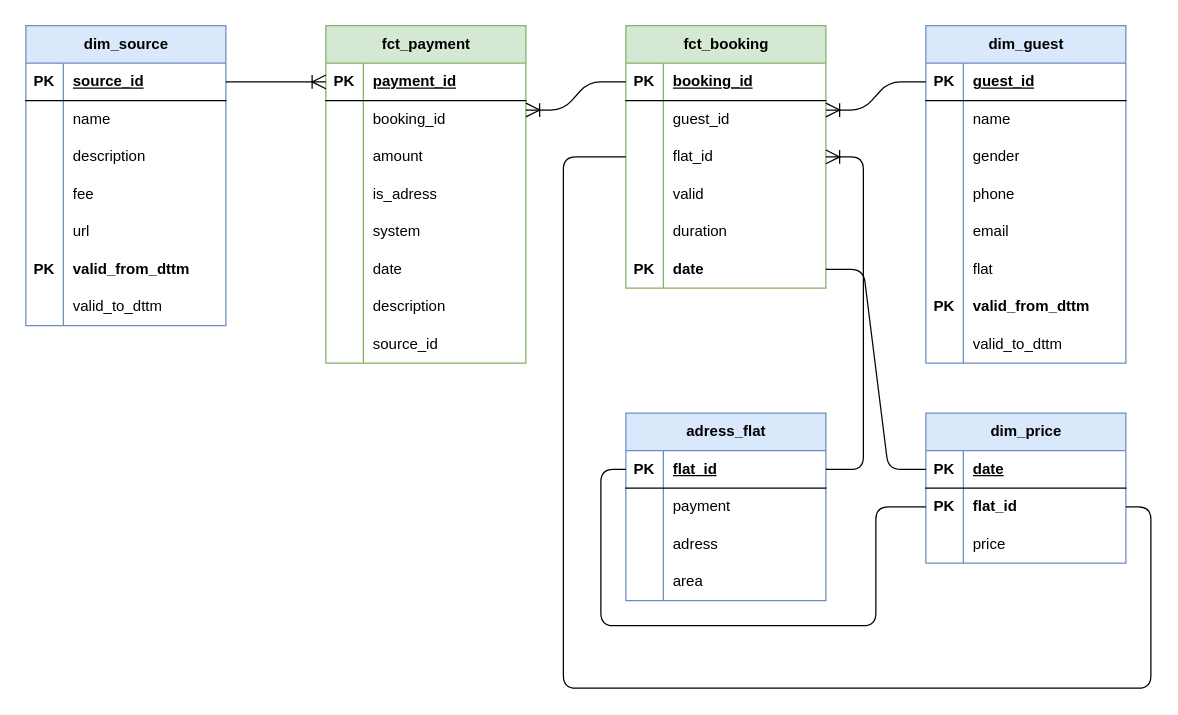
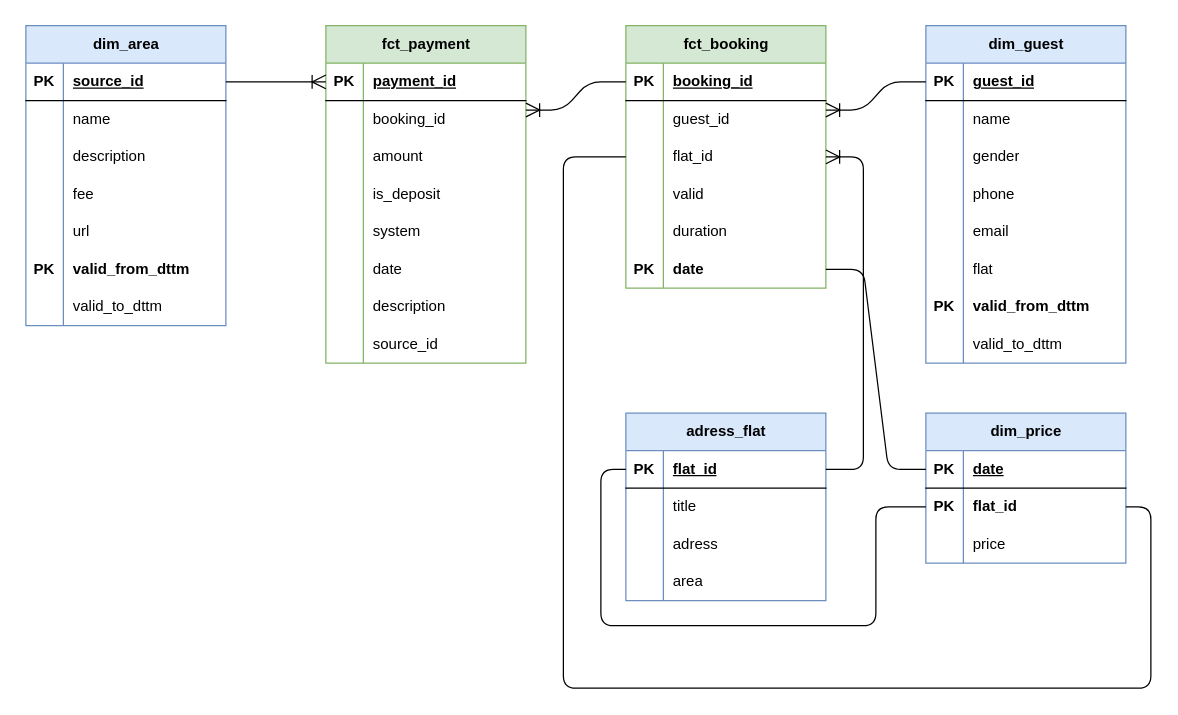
node "dim_source": label "dim_source" -> "dim_area"
node "is_adress": label "is_adress" -> "is_deposit"
node "payment": label "payment" -> "title"
